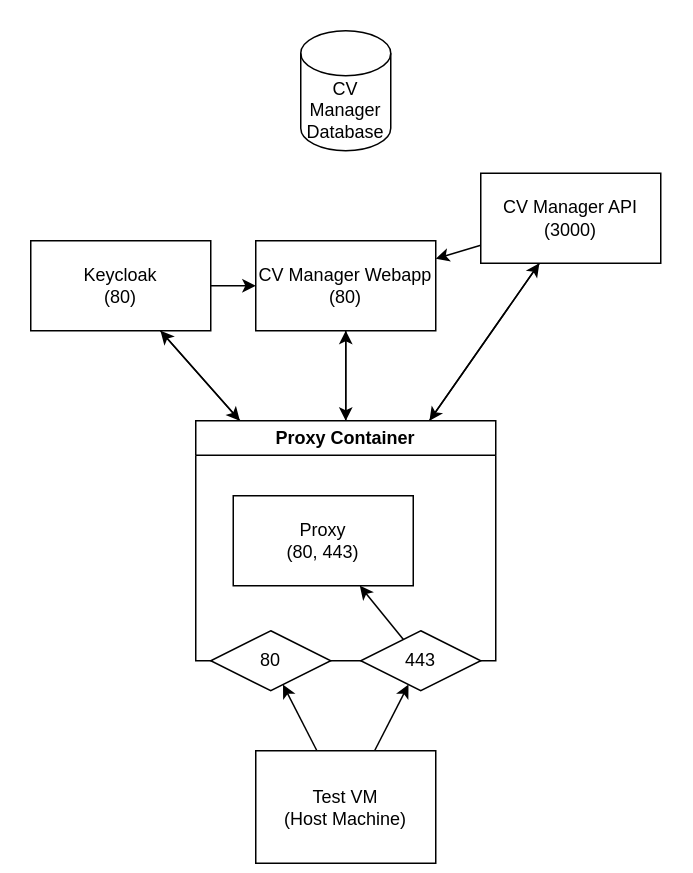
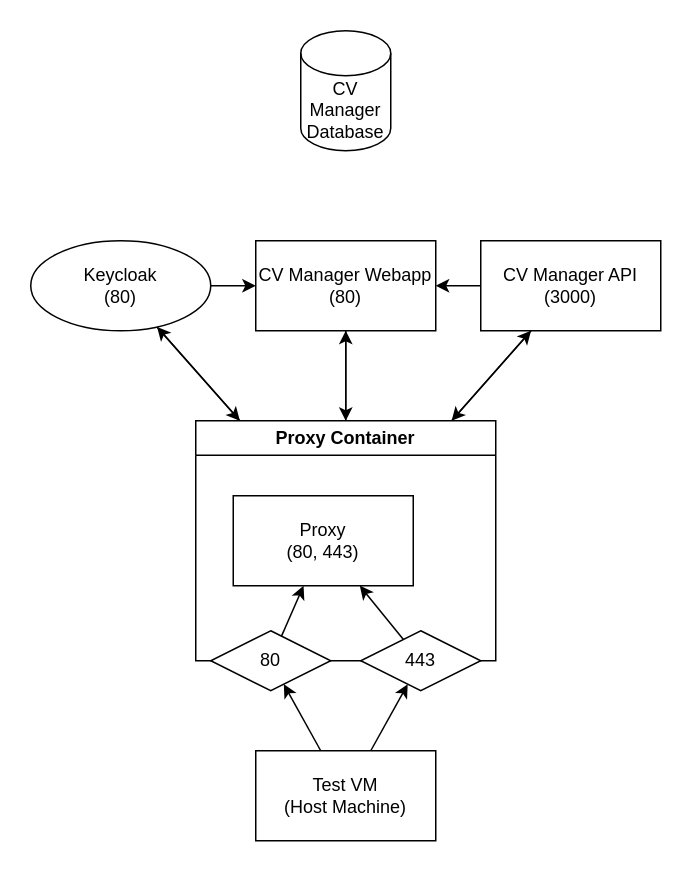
node "CV Manager API (3000)": moved (571, 218) -> (571, 286)
node "Keycloak (80)": shape rectangle -> ellipse
edge "80" -> "Proxy (80, 443)": added
node "Test VM (Host Machine)": size 180x113 -> 180x90
